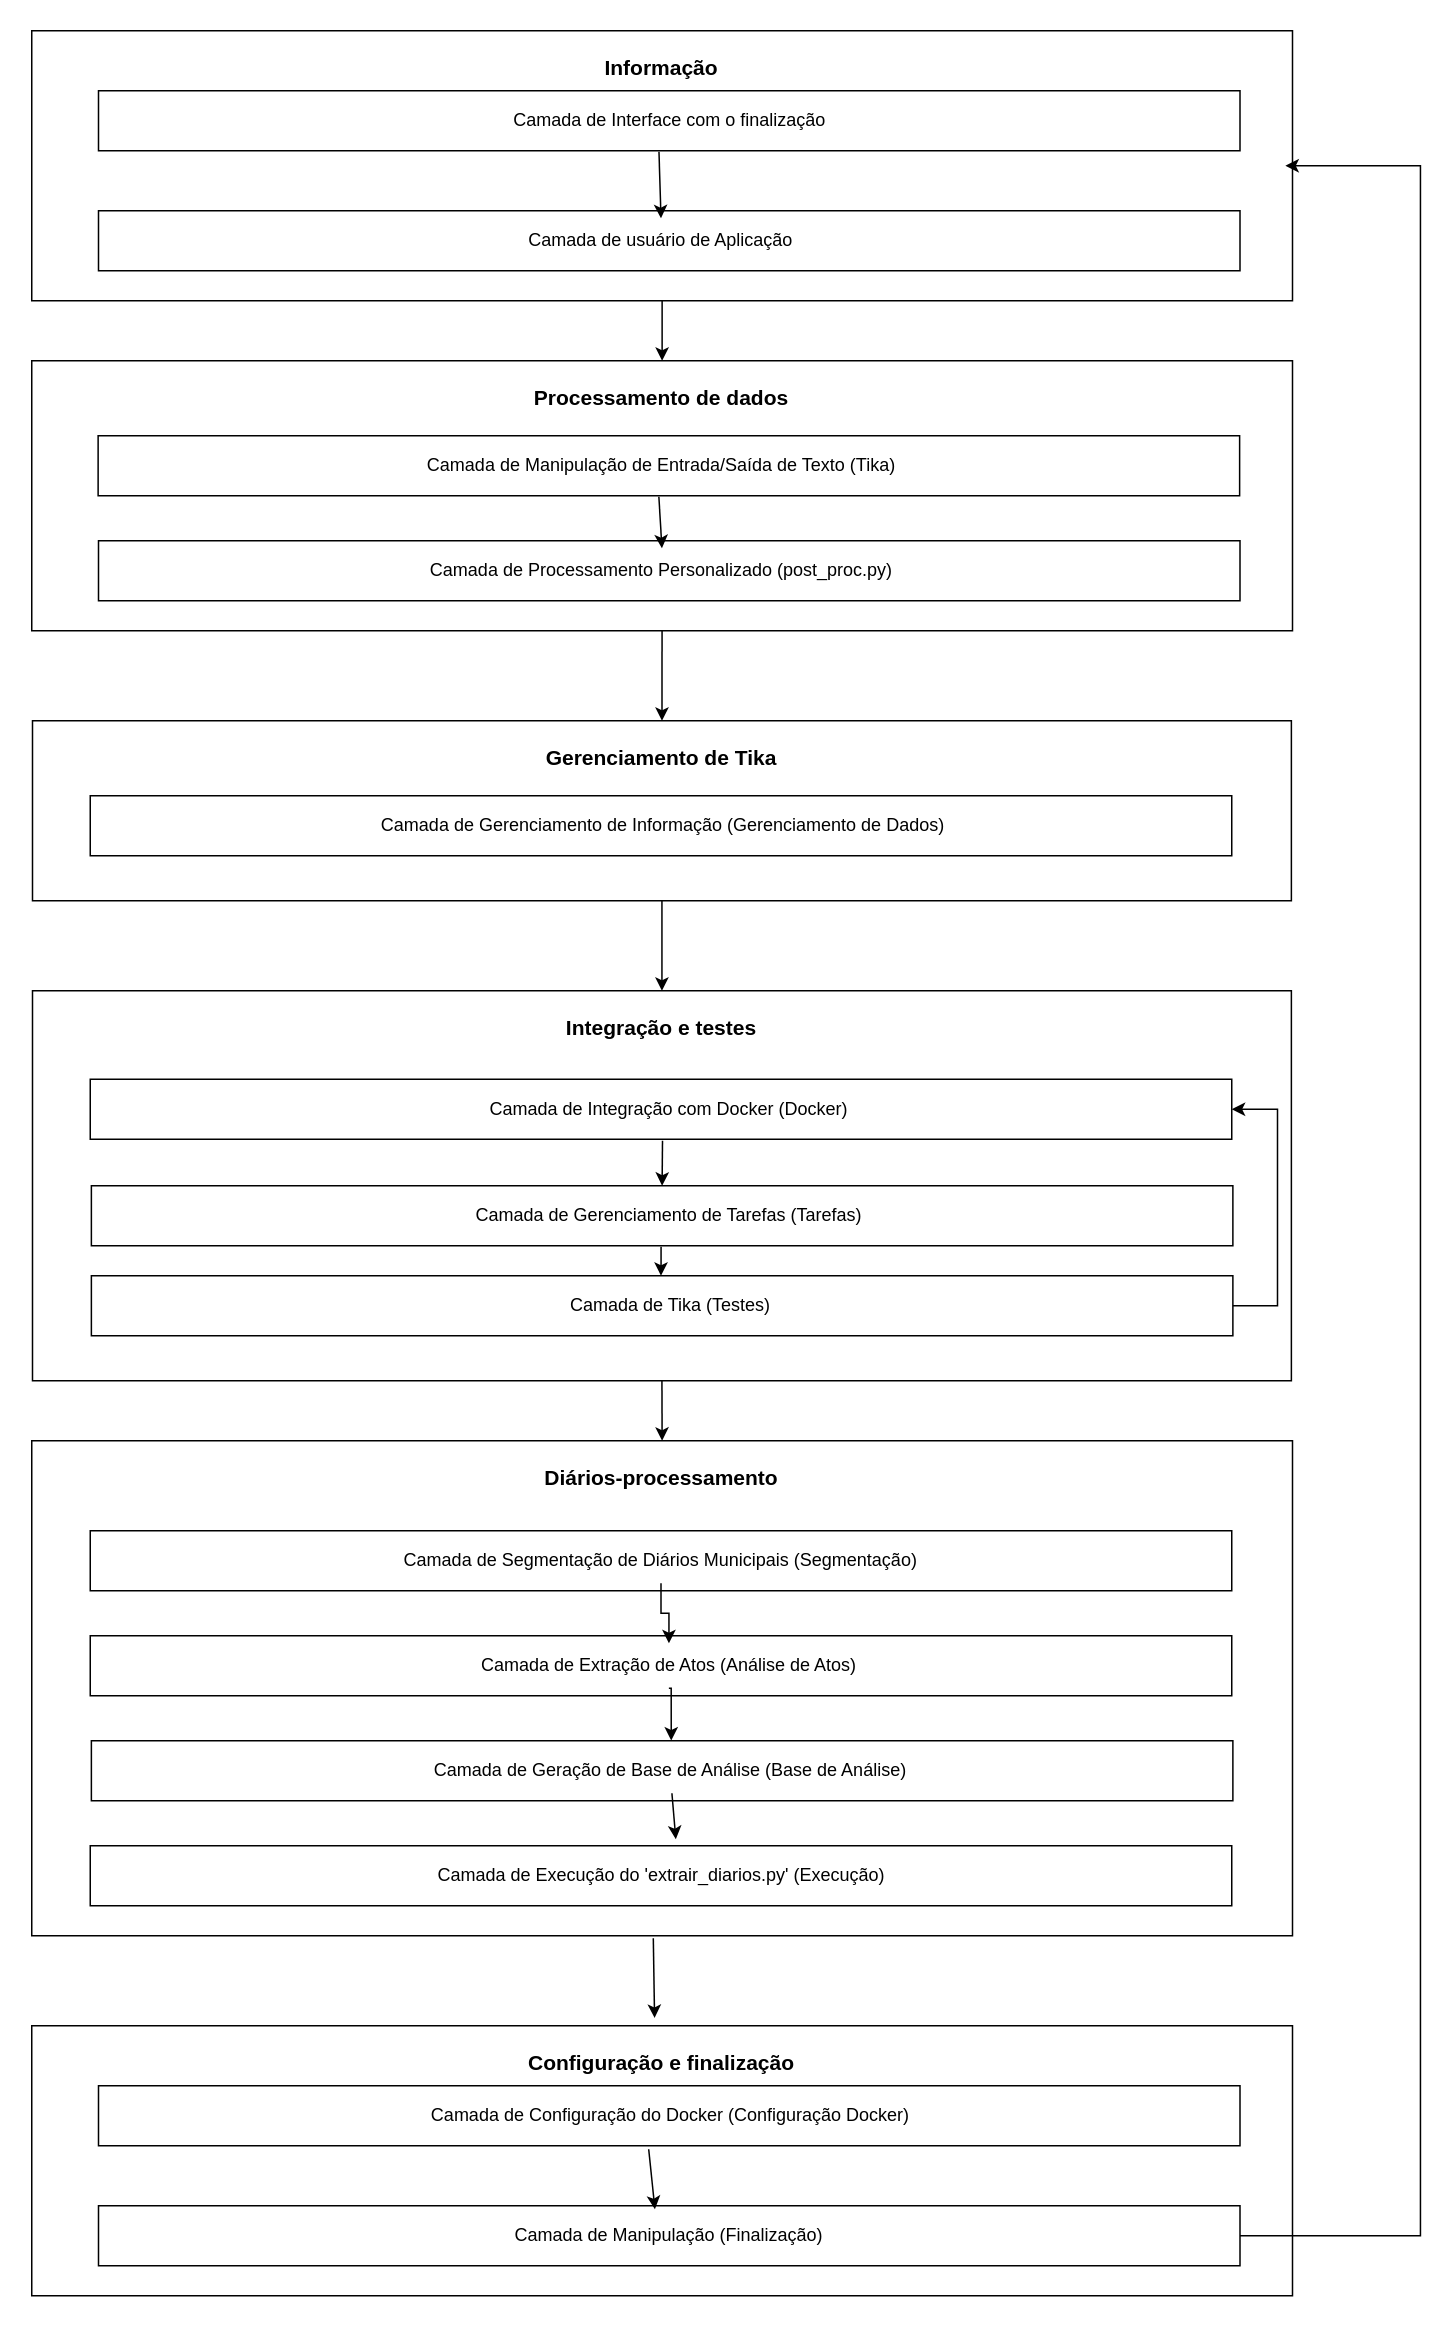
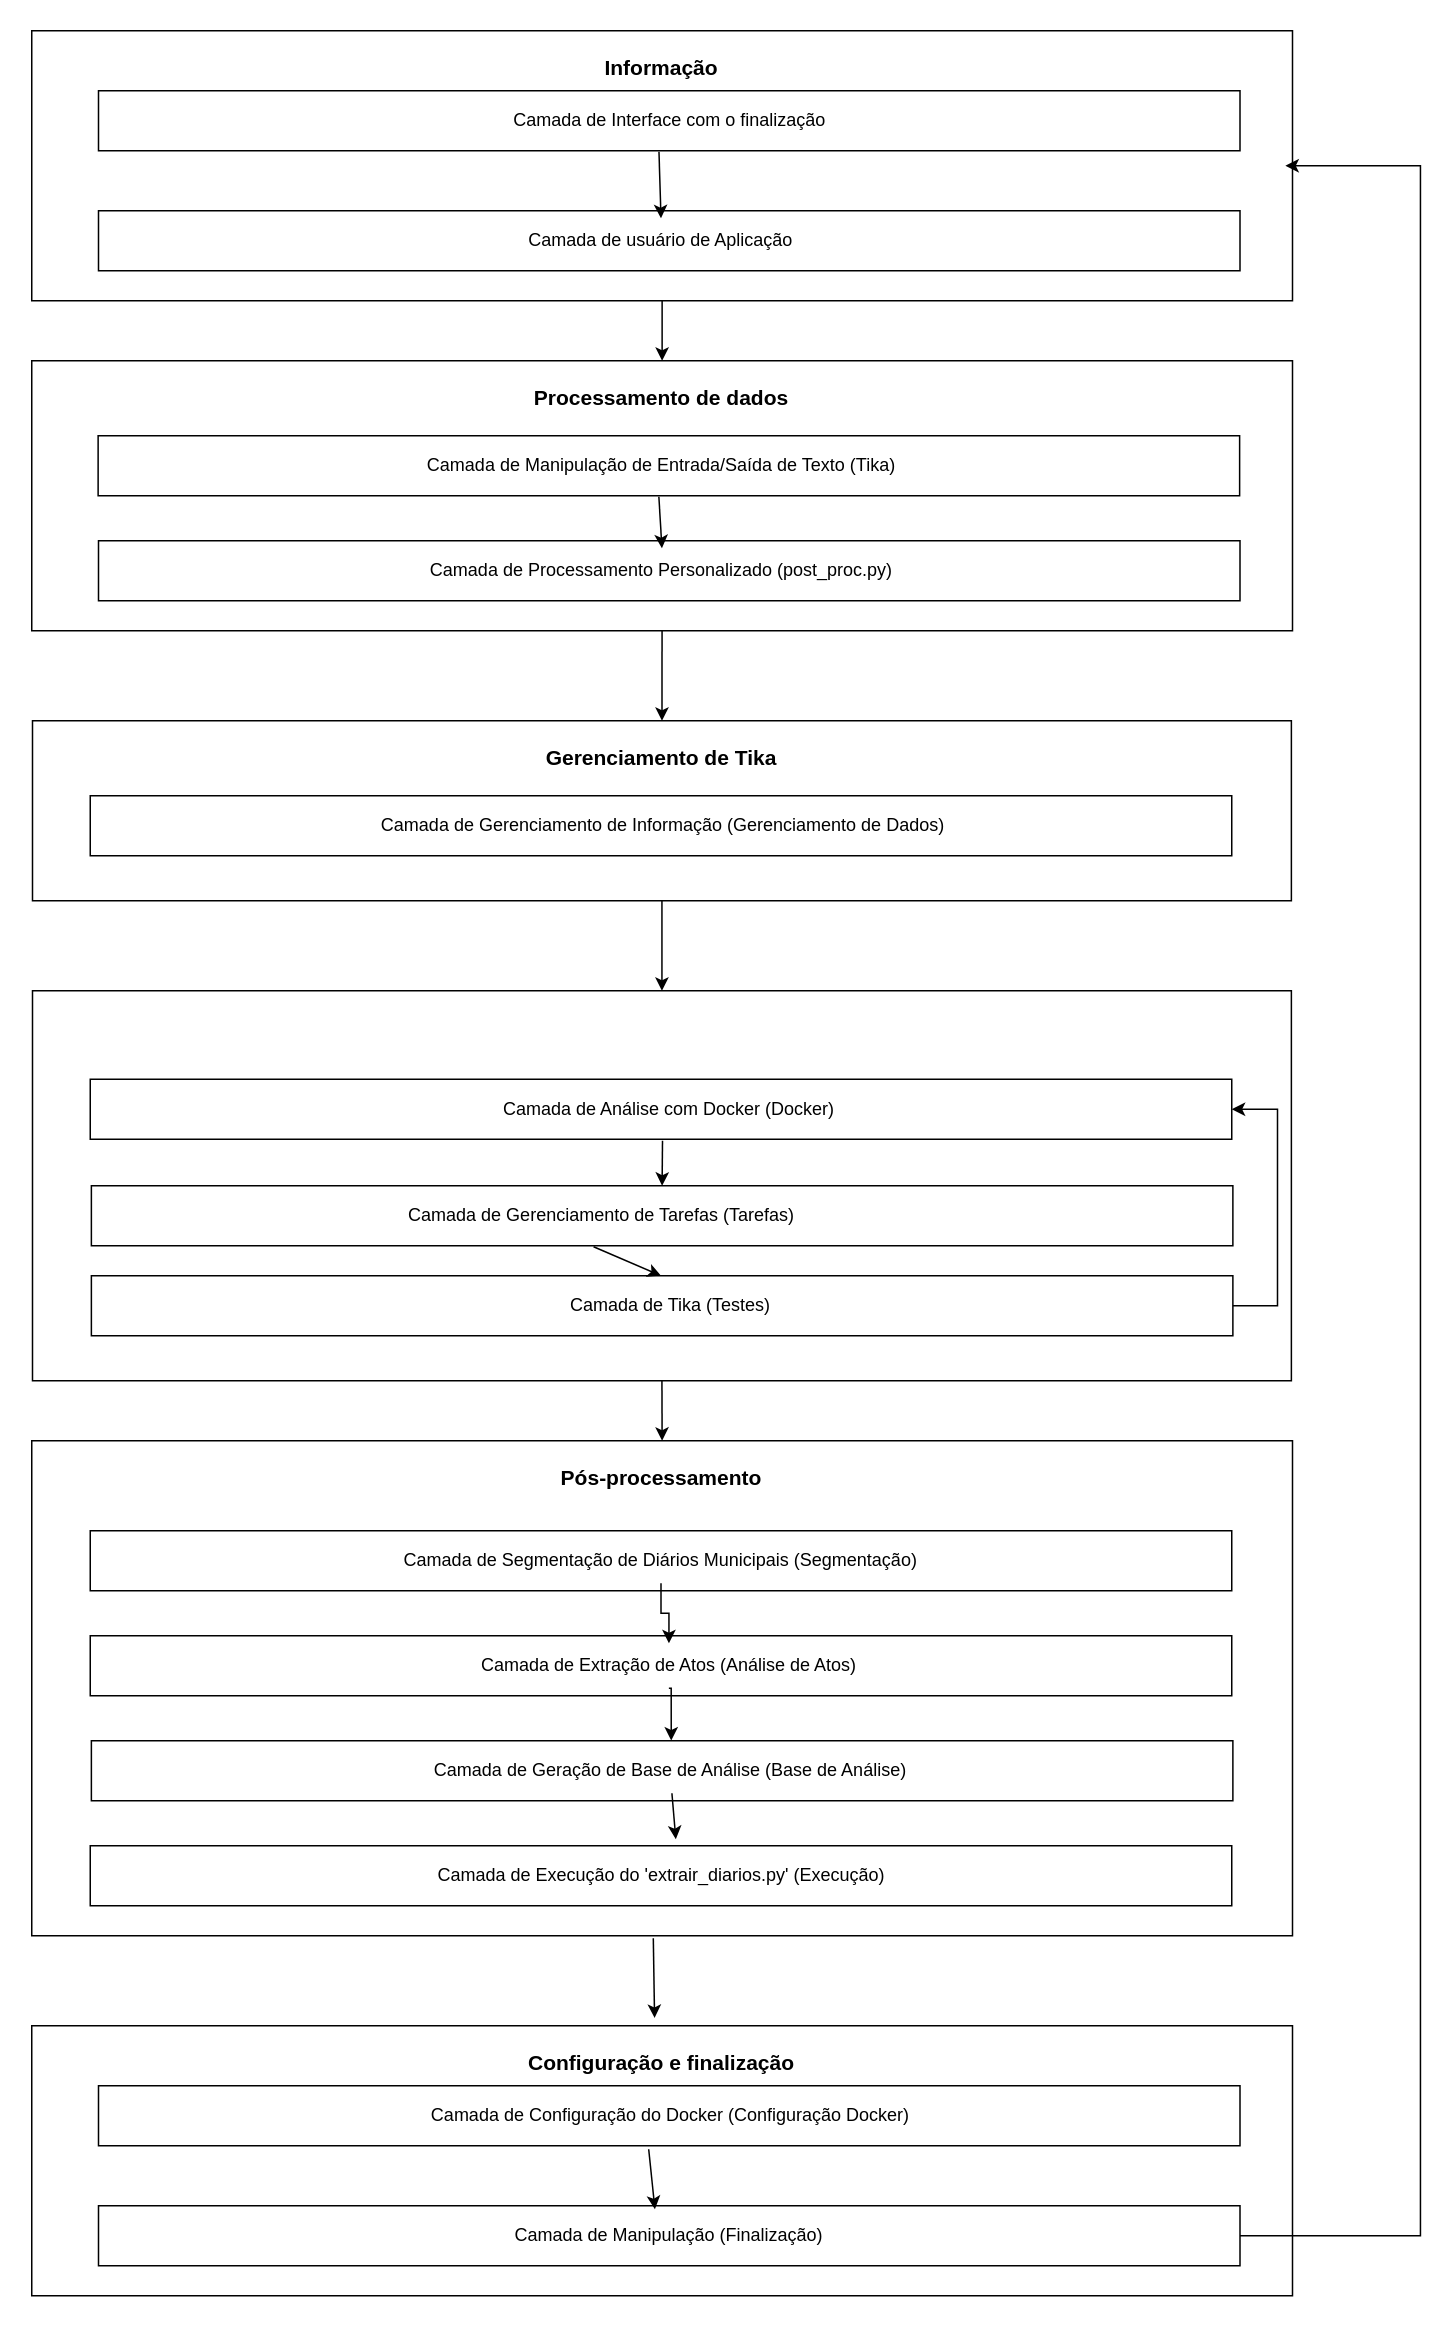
node "Integração e testes": removed
node "Camada de Integração com Docker (Docker)": label "Camada de Integração com Docker (Docker)" -> "Camada de Análise com Docker (Docker)"
node "Camada de Gerenciamento de Tarefas (Tarefas)": moved (669, 1216) -> (601, 1216)
node "Diários-processamento": label "Diários-processamento" -> "Pós-processamento"
